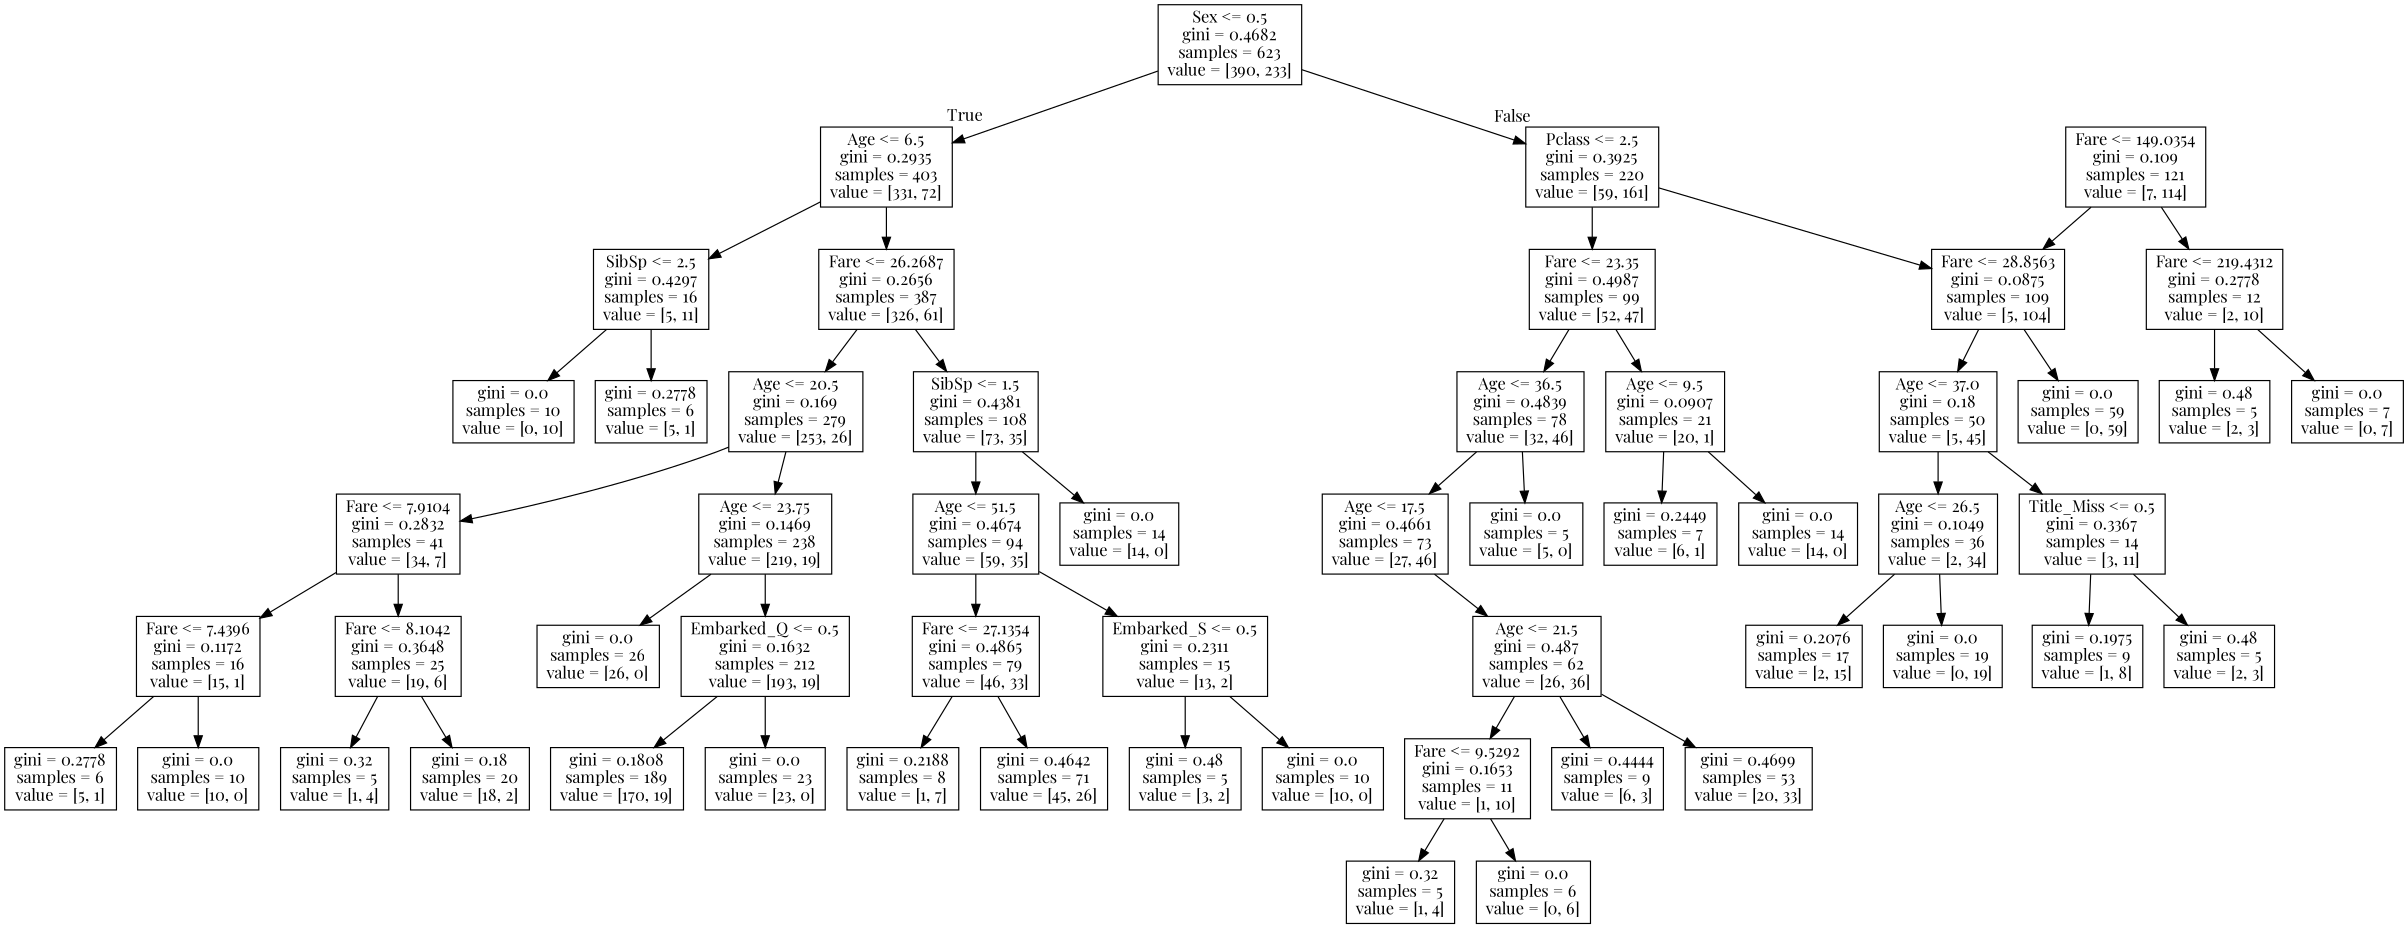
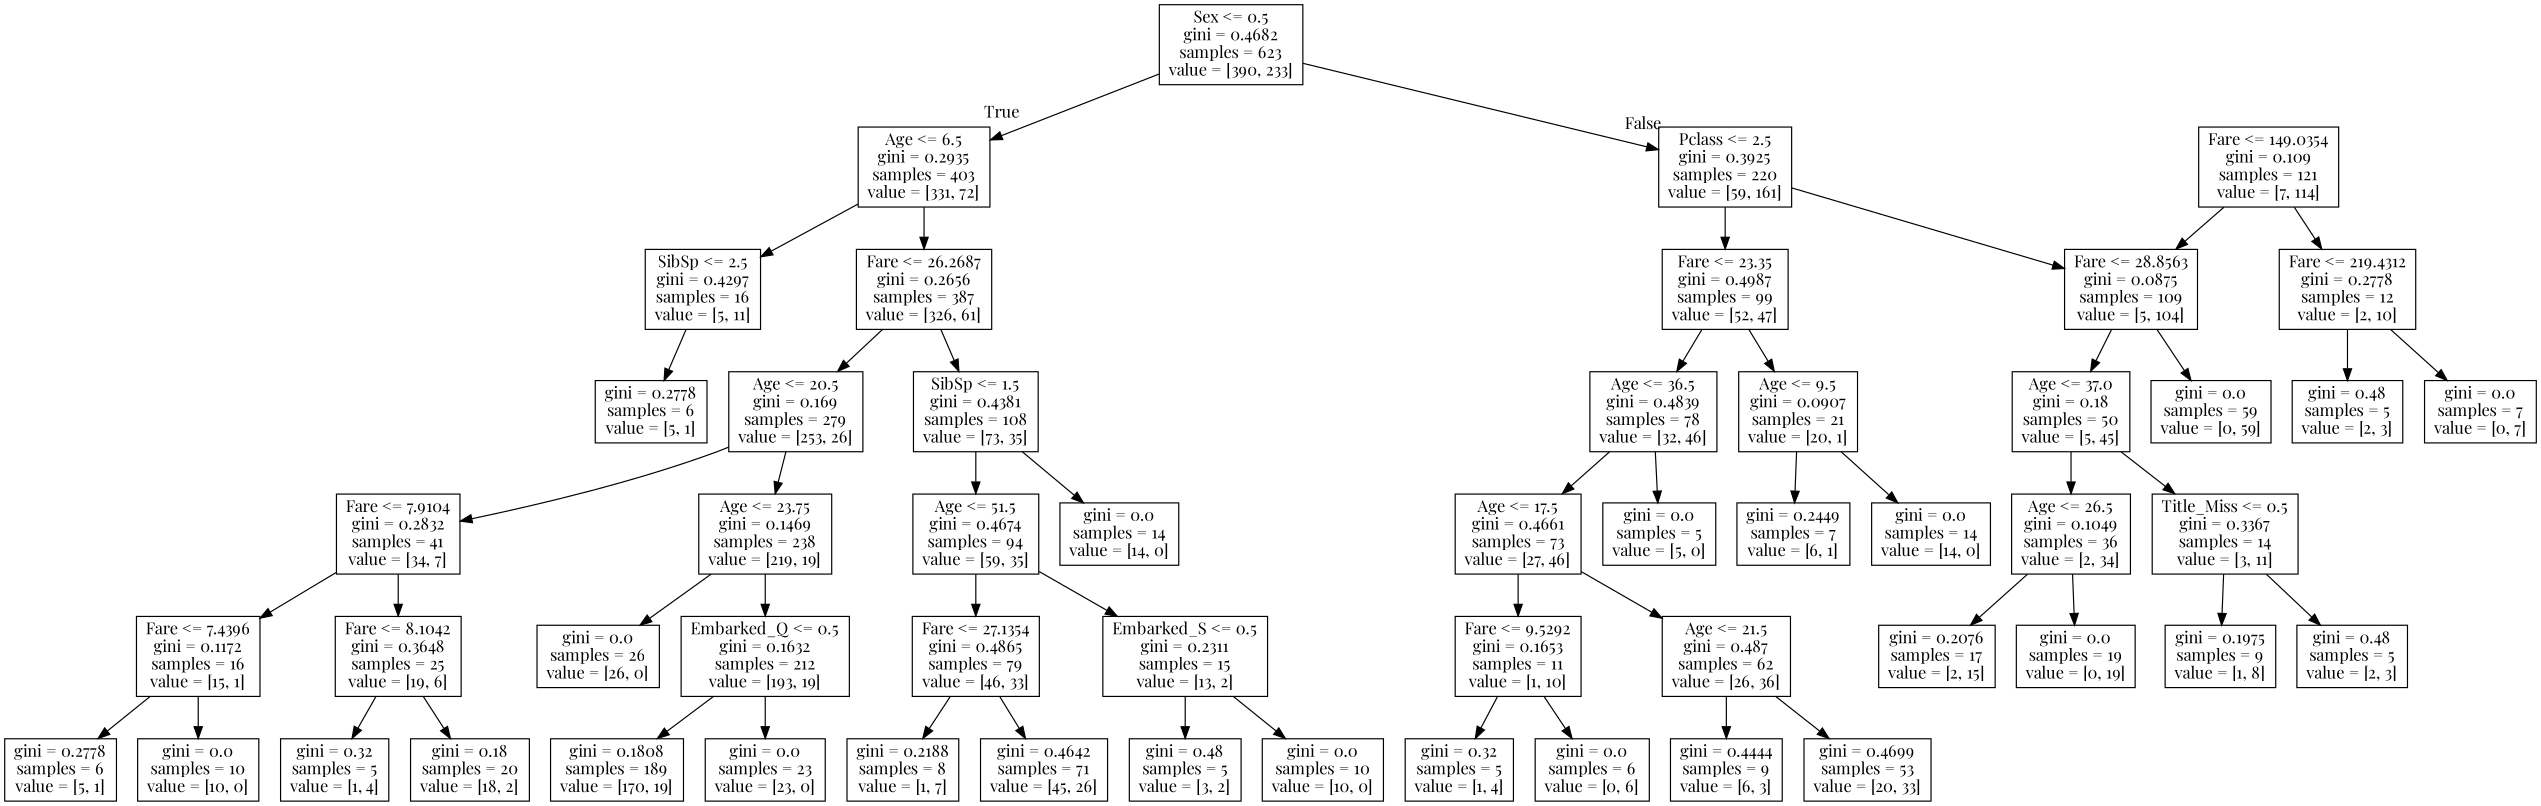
node "gini = 0.0 samples = 10 value = [0, 10]": removed
edge "Age <= 21.5 gini = 0.487 samples = 62 value = [26, 36]" -> "Fare <= 9.5292 gini = 0.1653 samples = 11 value = [1, 10]": now "Age <= 17.5 gini = 0.4661 samples = 73 value = [27, 46]" -> "Fare <= 9.5292 gini = 0.1653 samples = 11 value = [1, 10]"
